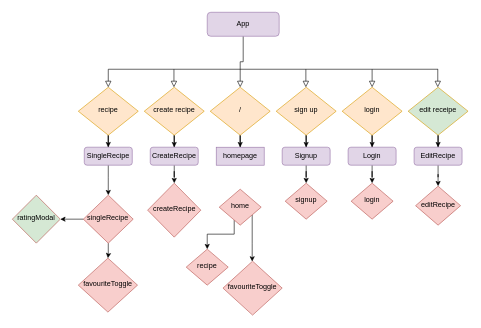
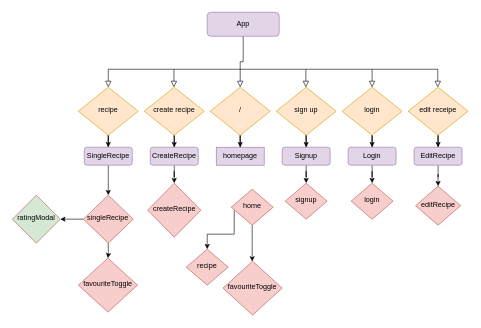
node "edit receipe": fillcolor #d5e8d4 -> #ffe6cc
node "home": moved (240, 207) -> (252, 207)
